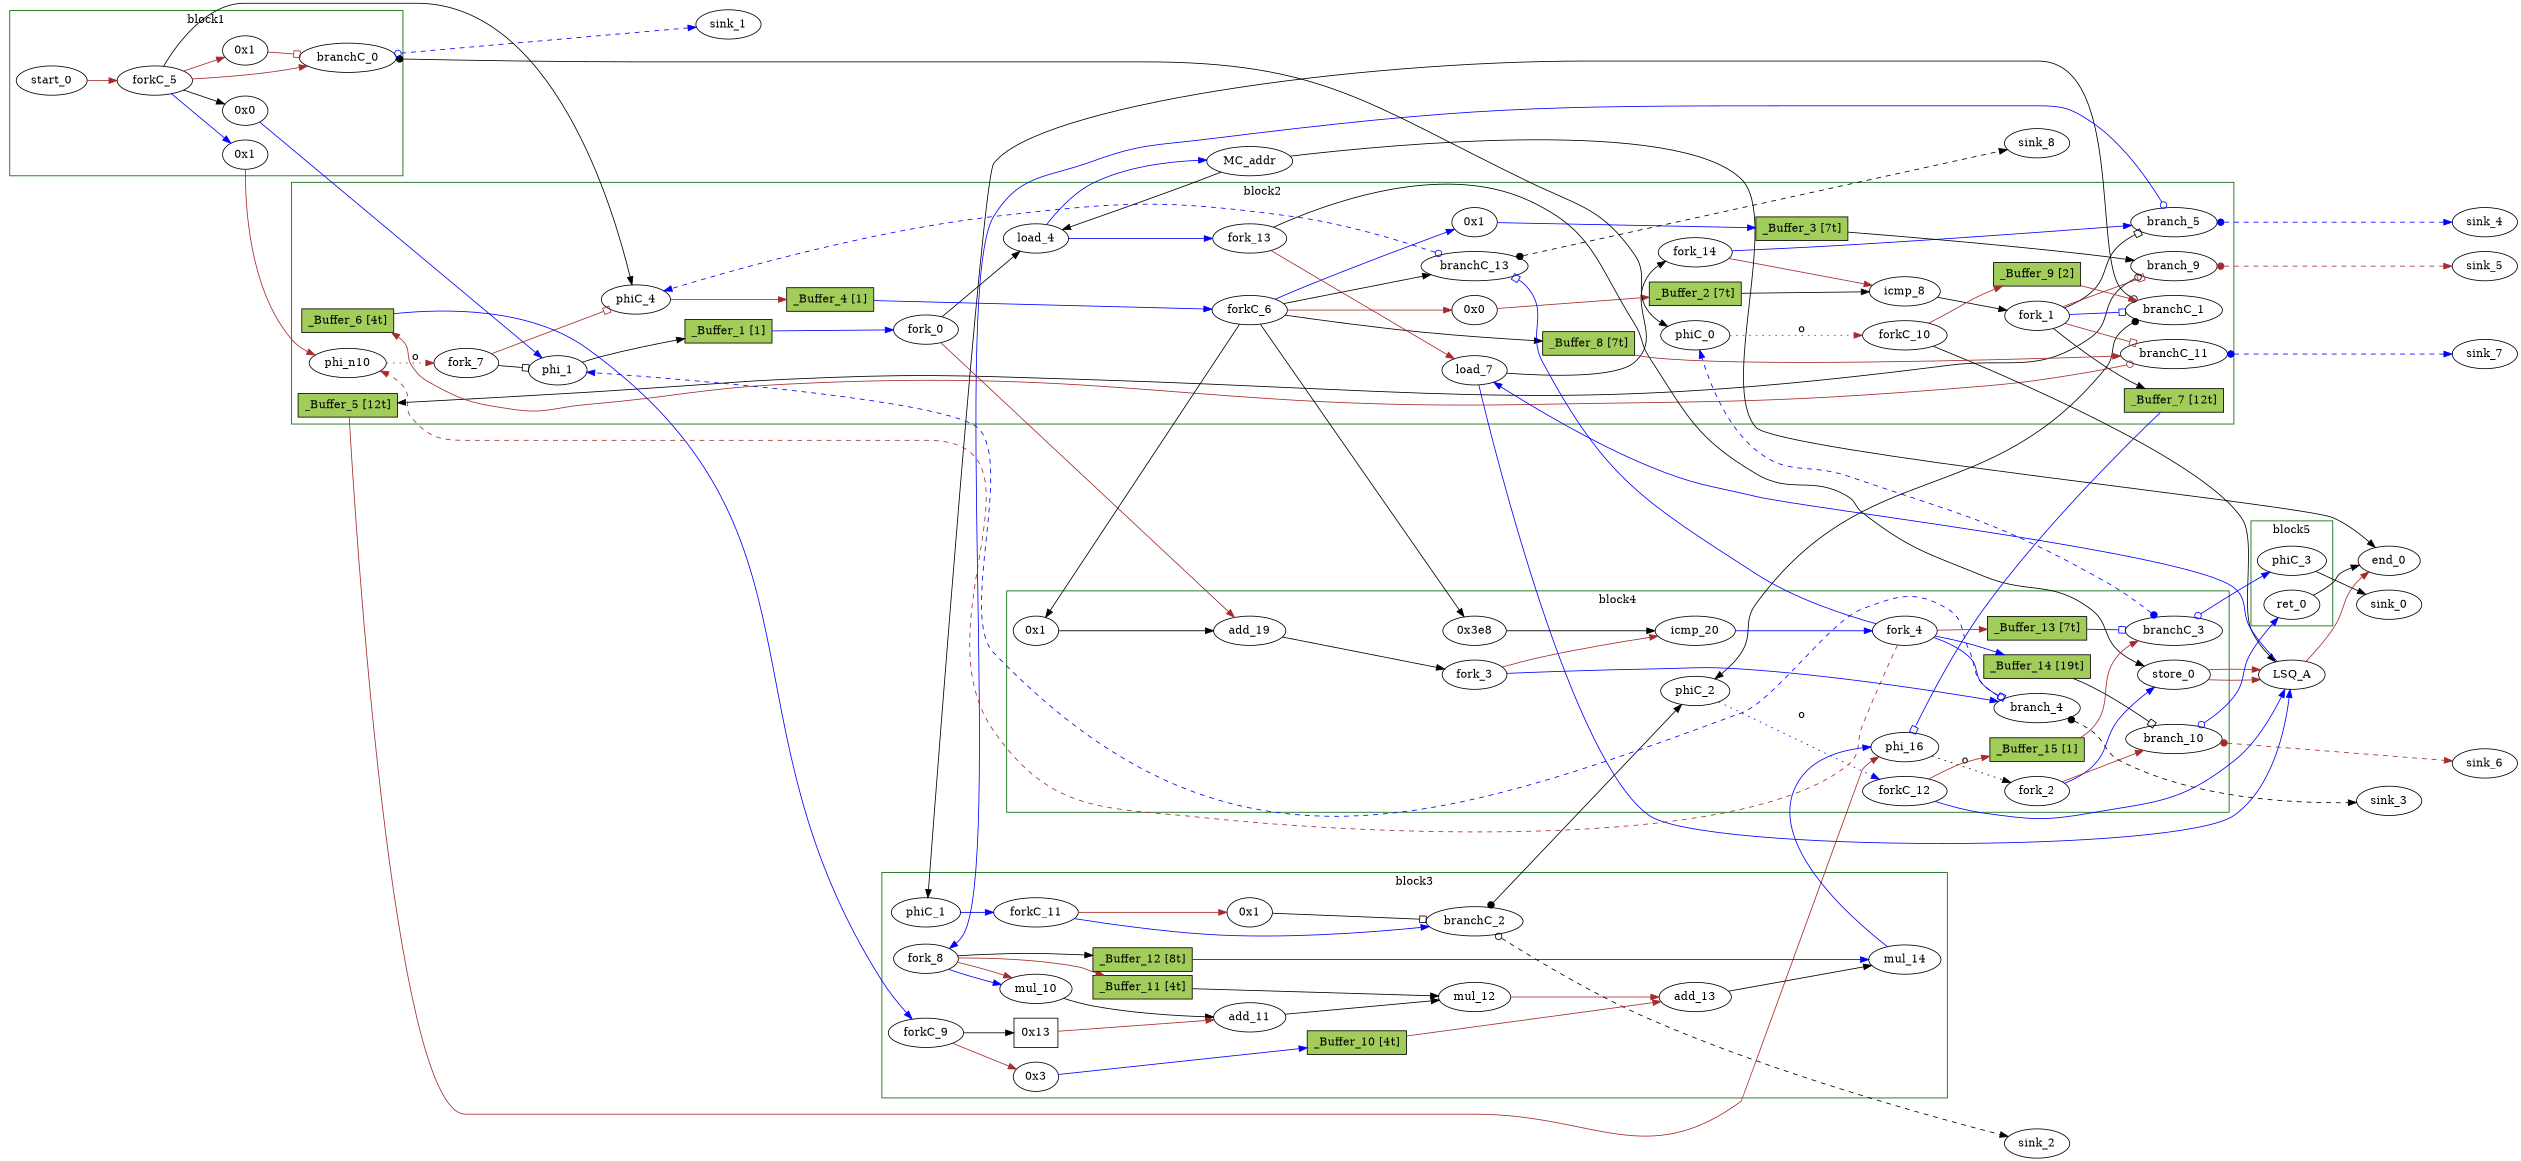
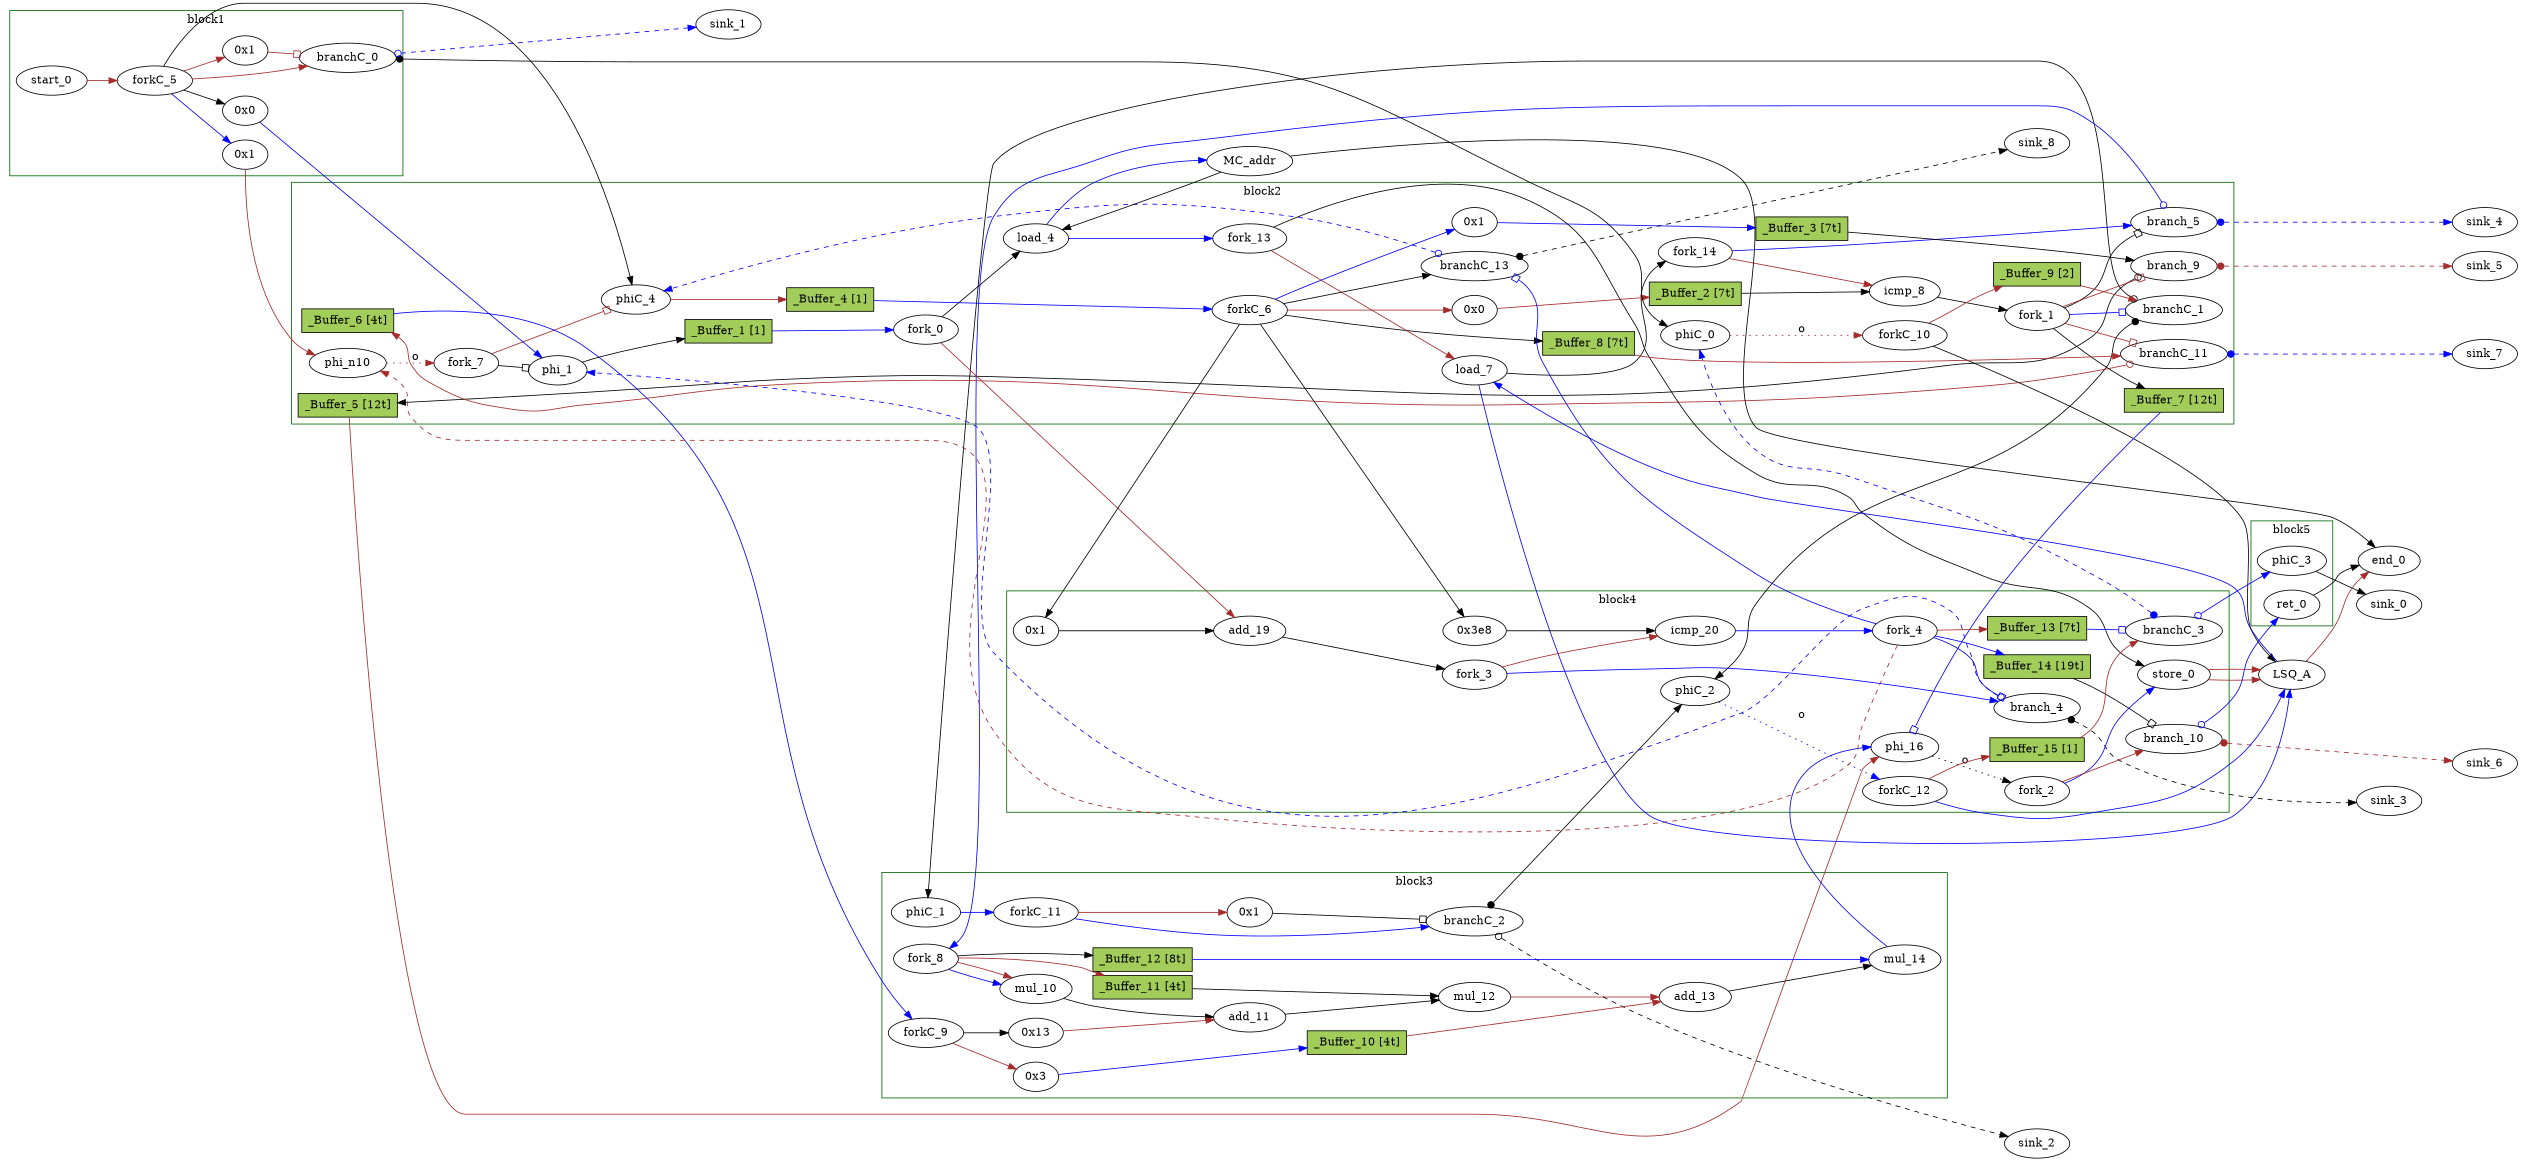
node "0x13": shape box -> ellipse
